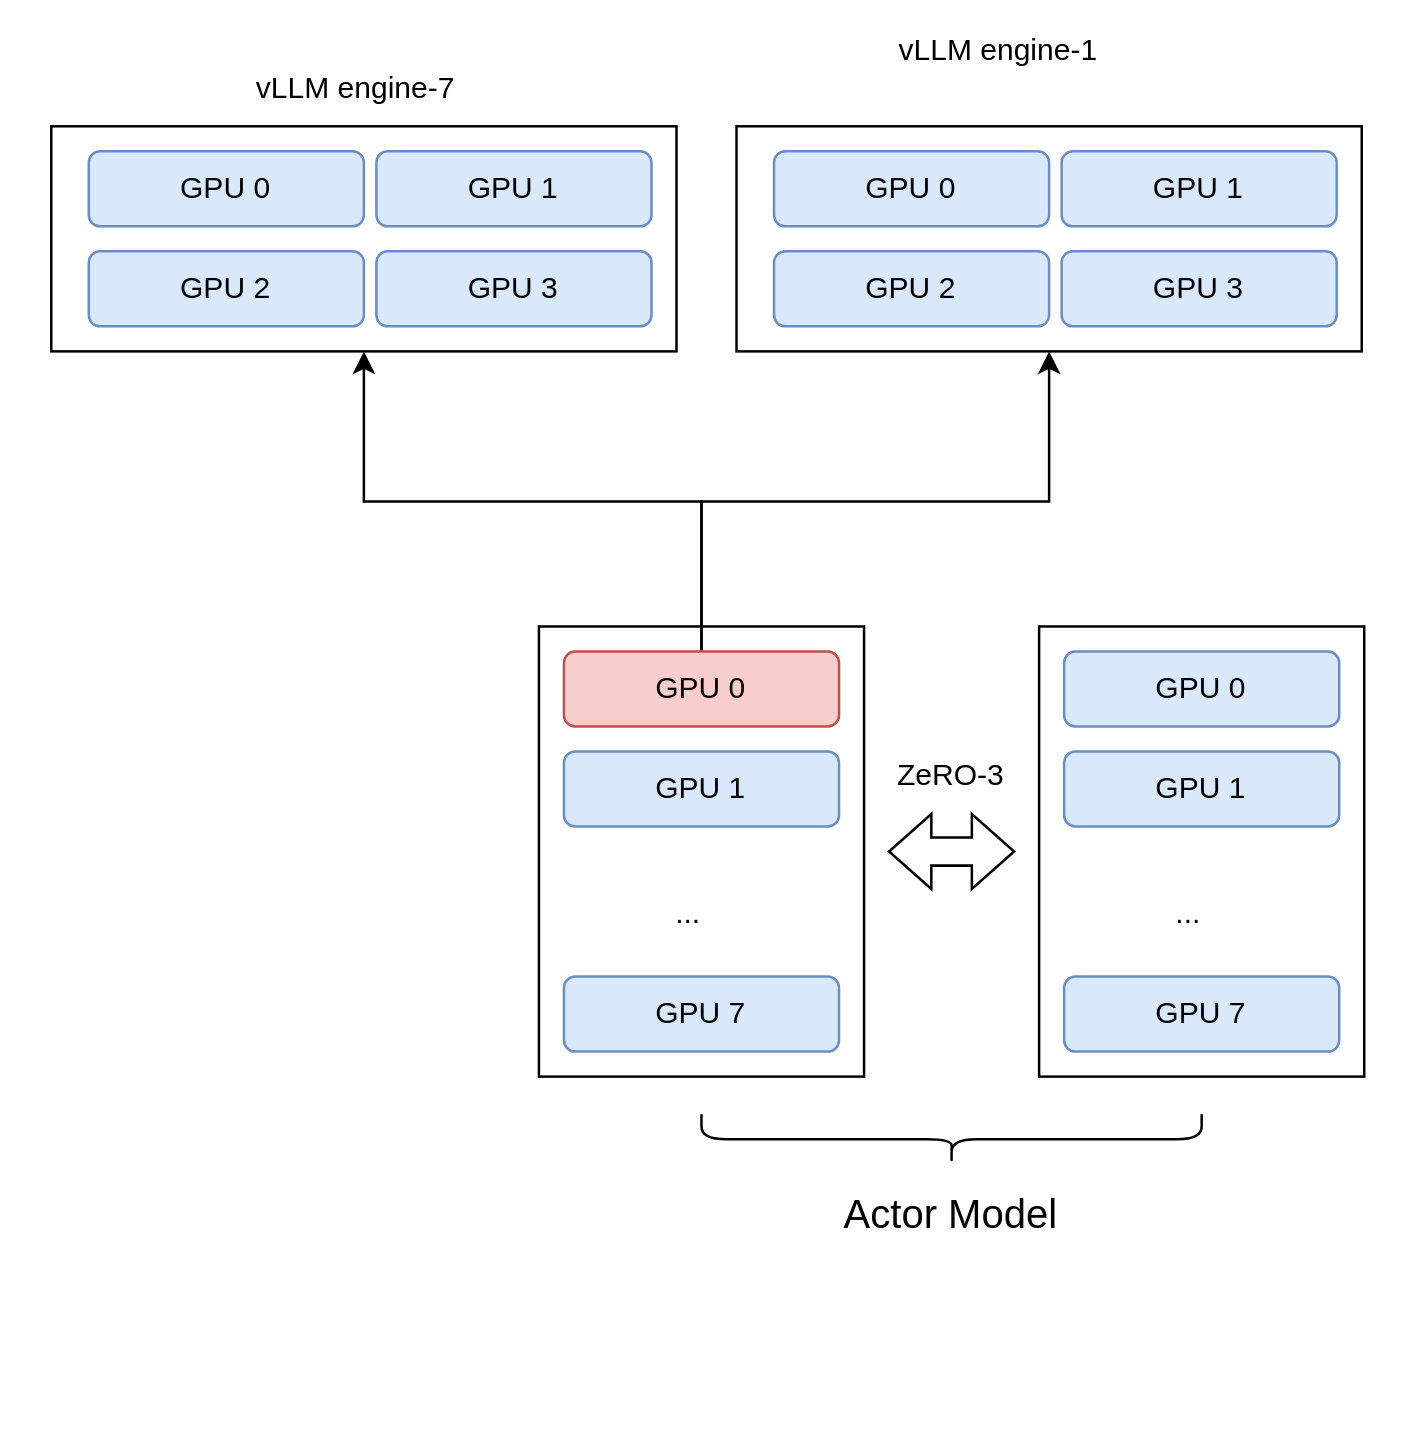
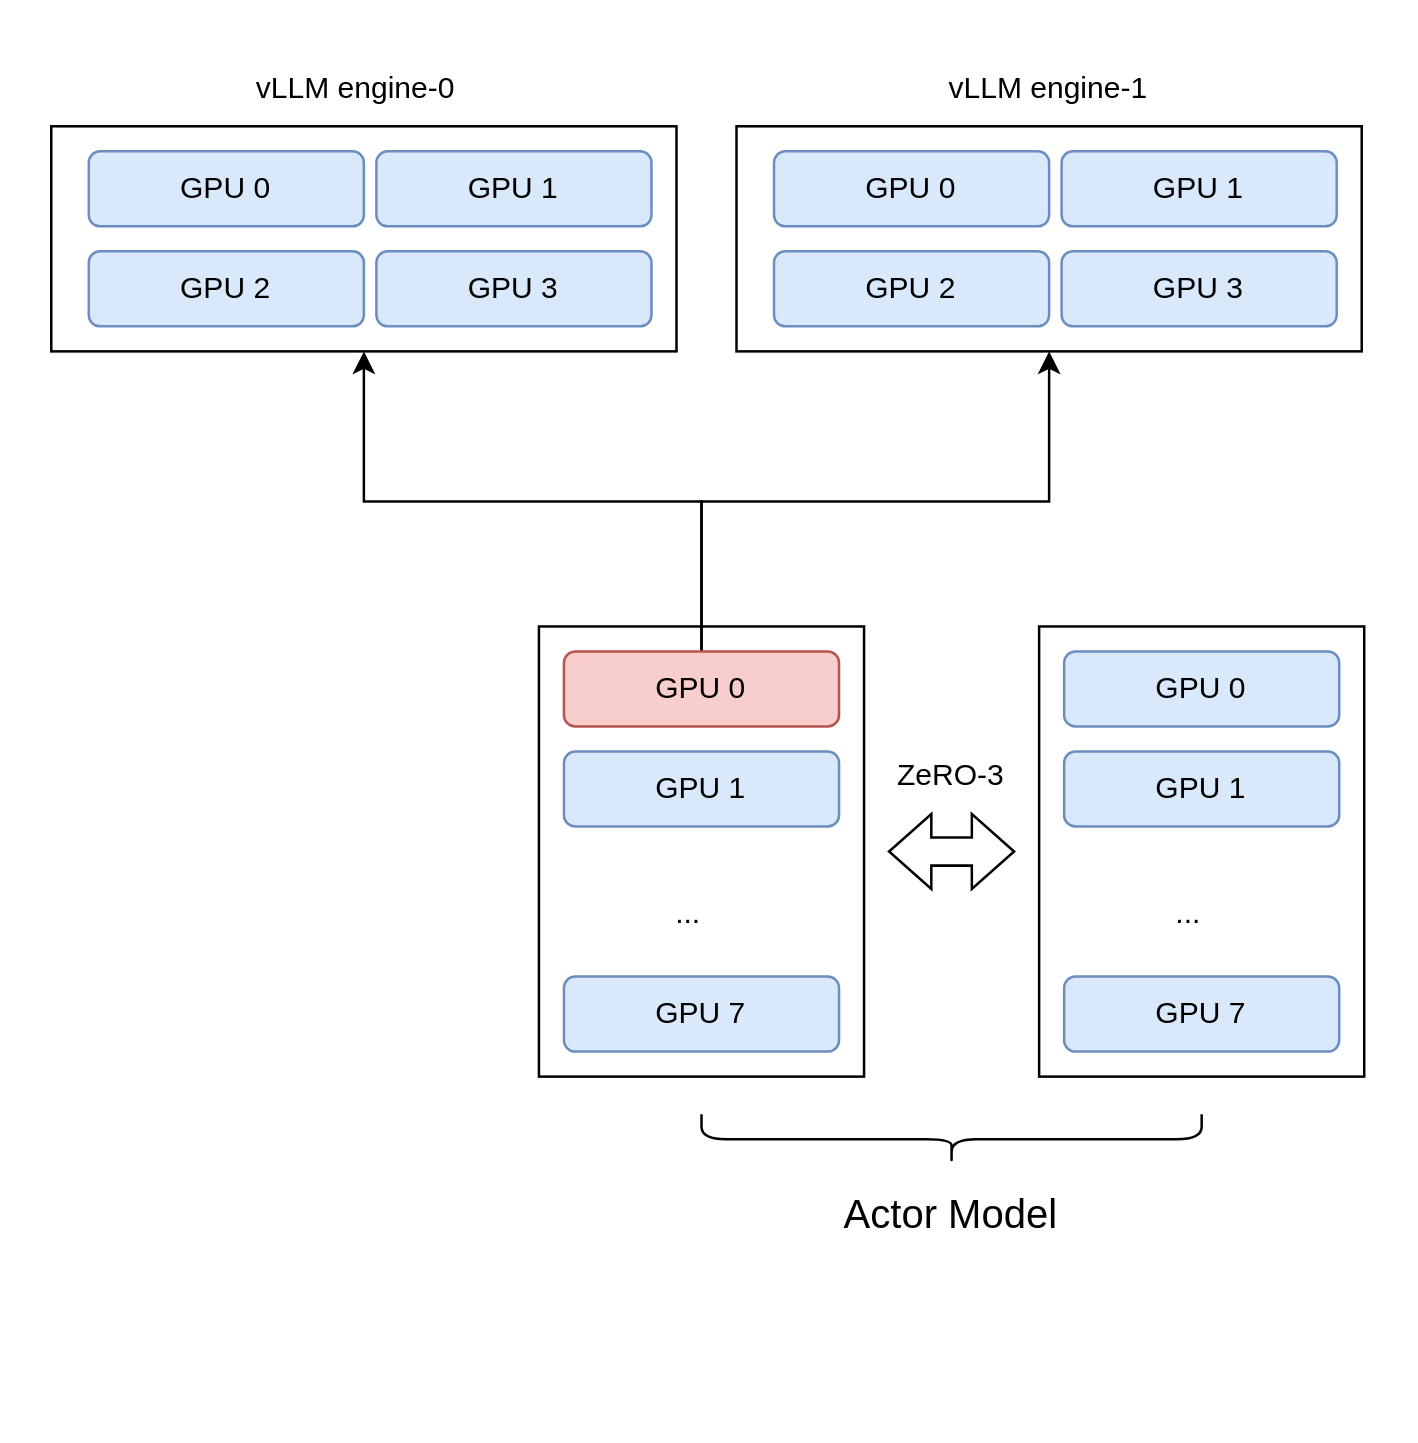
node "vLLM engine-1": moved (999, 51) -> (1049, 89)
node "vLLM engine-7": label "vLLM engine-7" -> "vLLM engine-0"
